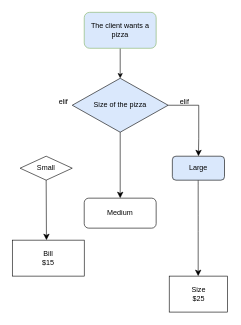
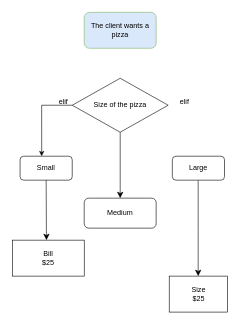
edge "The client wants a pizza" -> "Size of the pizza": removed
node "Size of the pizza": fillcolor #dae8fc -> #ffffff
edge "Size of the pizza" -> "Small": added
edge "Size of the pizza" -> "Large": removed
node "Small": shape diamond -> rounded rectangle
node "Large": fillcolor #dae8fc -> #ffffff
node "Bill $15": label "Bill $15" -> "Bill $25"
